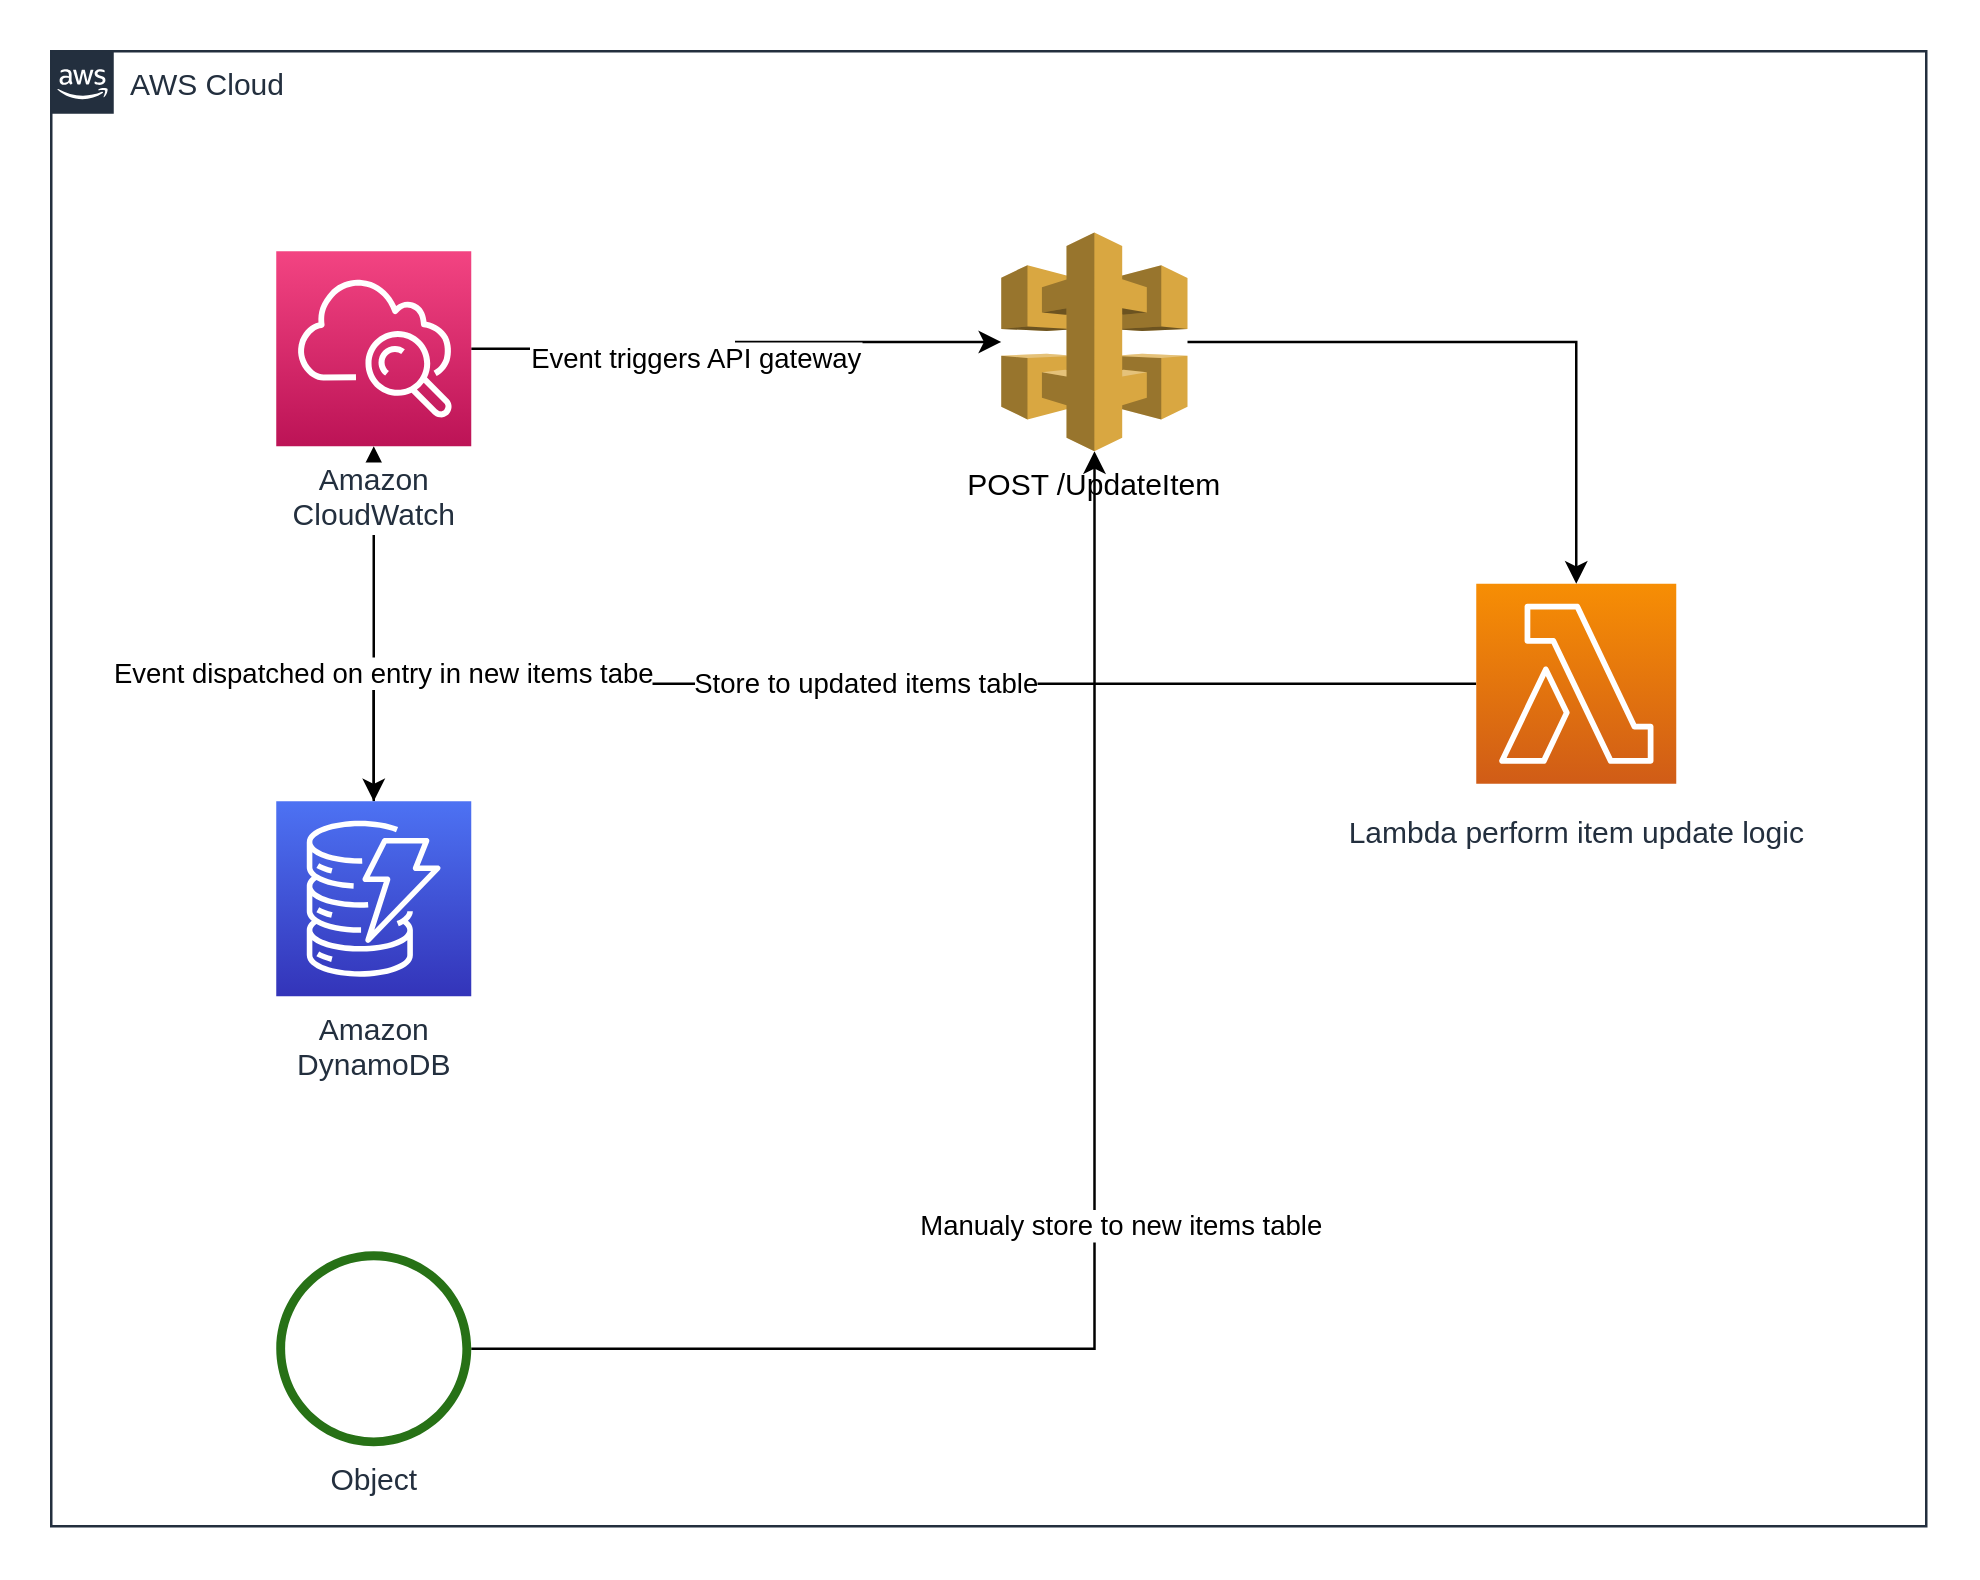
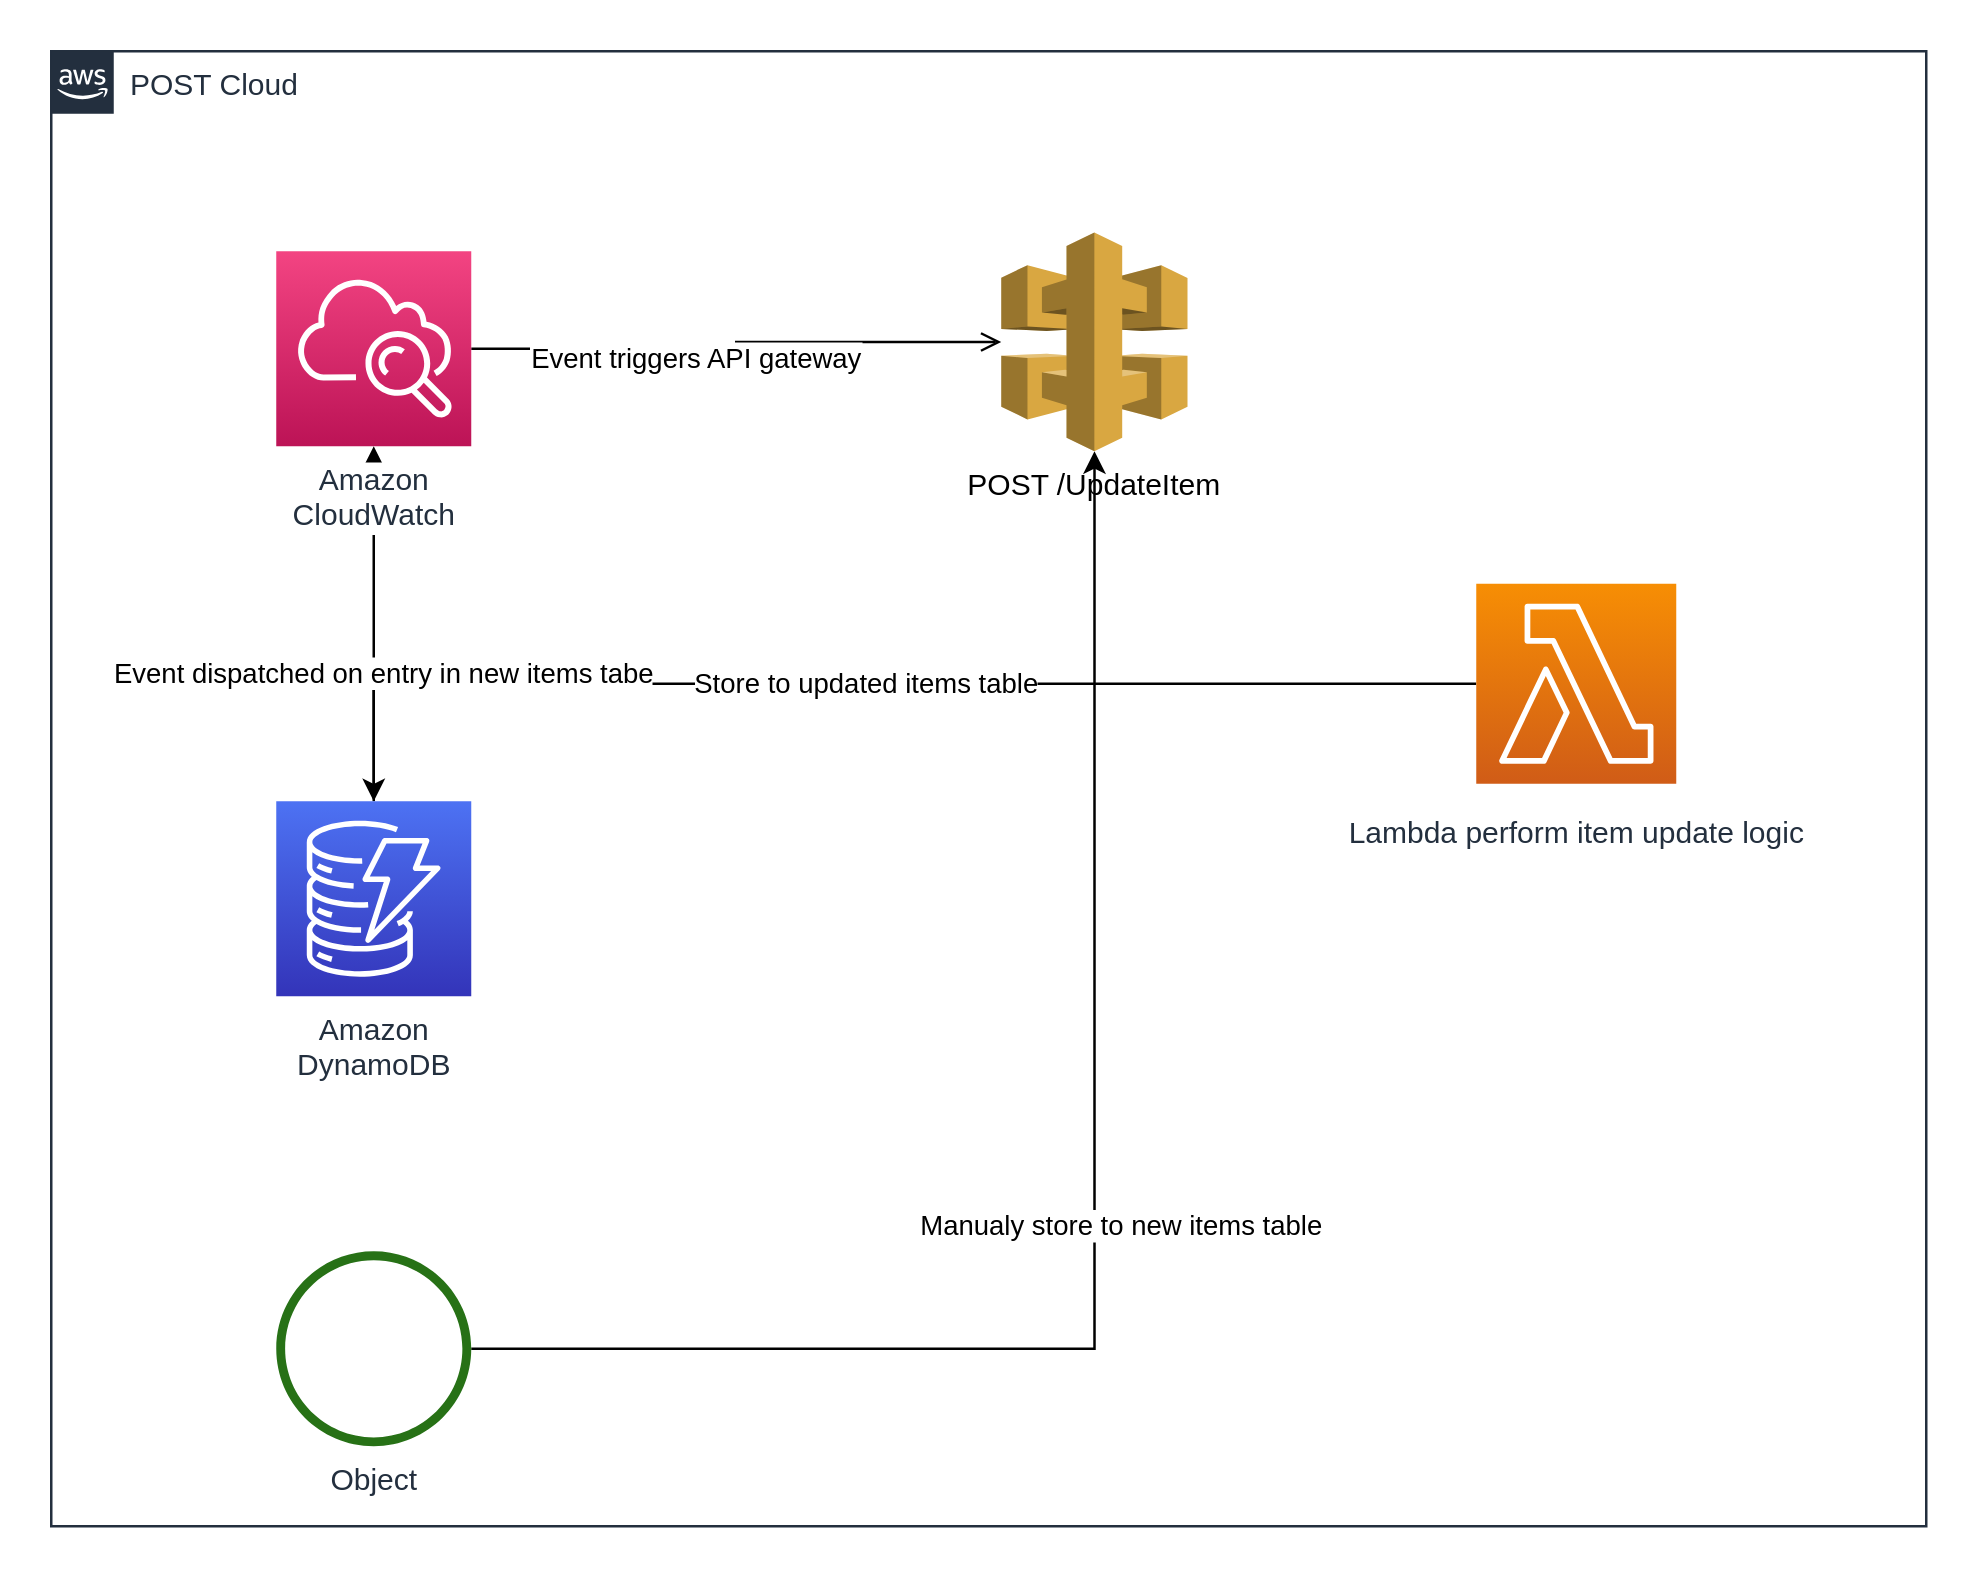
node "AWS Cloud": label "AWS Cloud" -> "POST Cloud"
edge "Amazon CloudWatch" -> "POST /UpdateItem": arrowhead classic -> open
edge "POST /UpdateItem" -> "Lambda perform item update logic": removed
